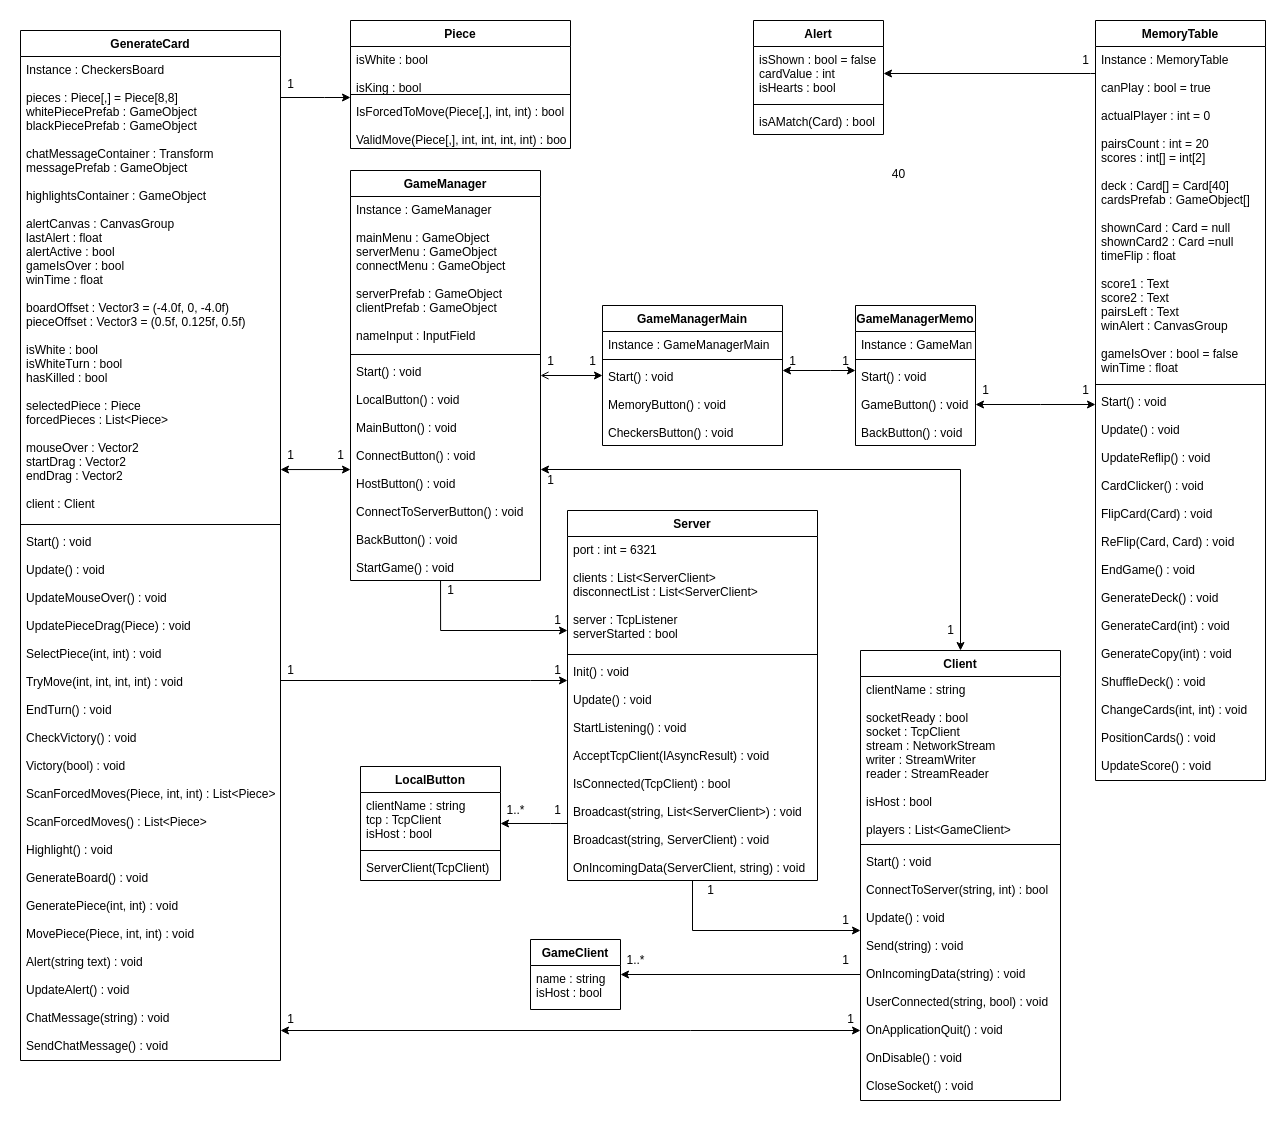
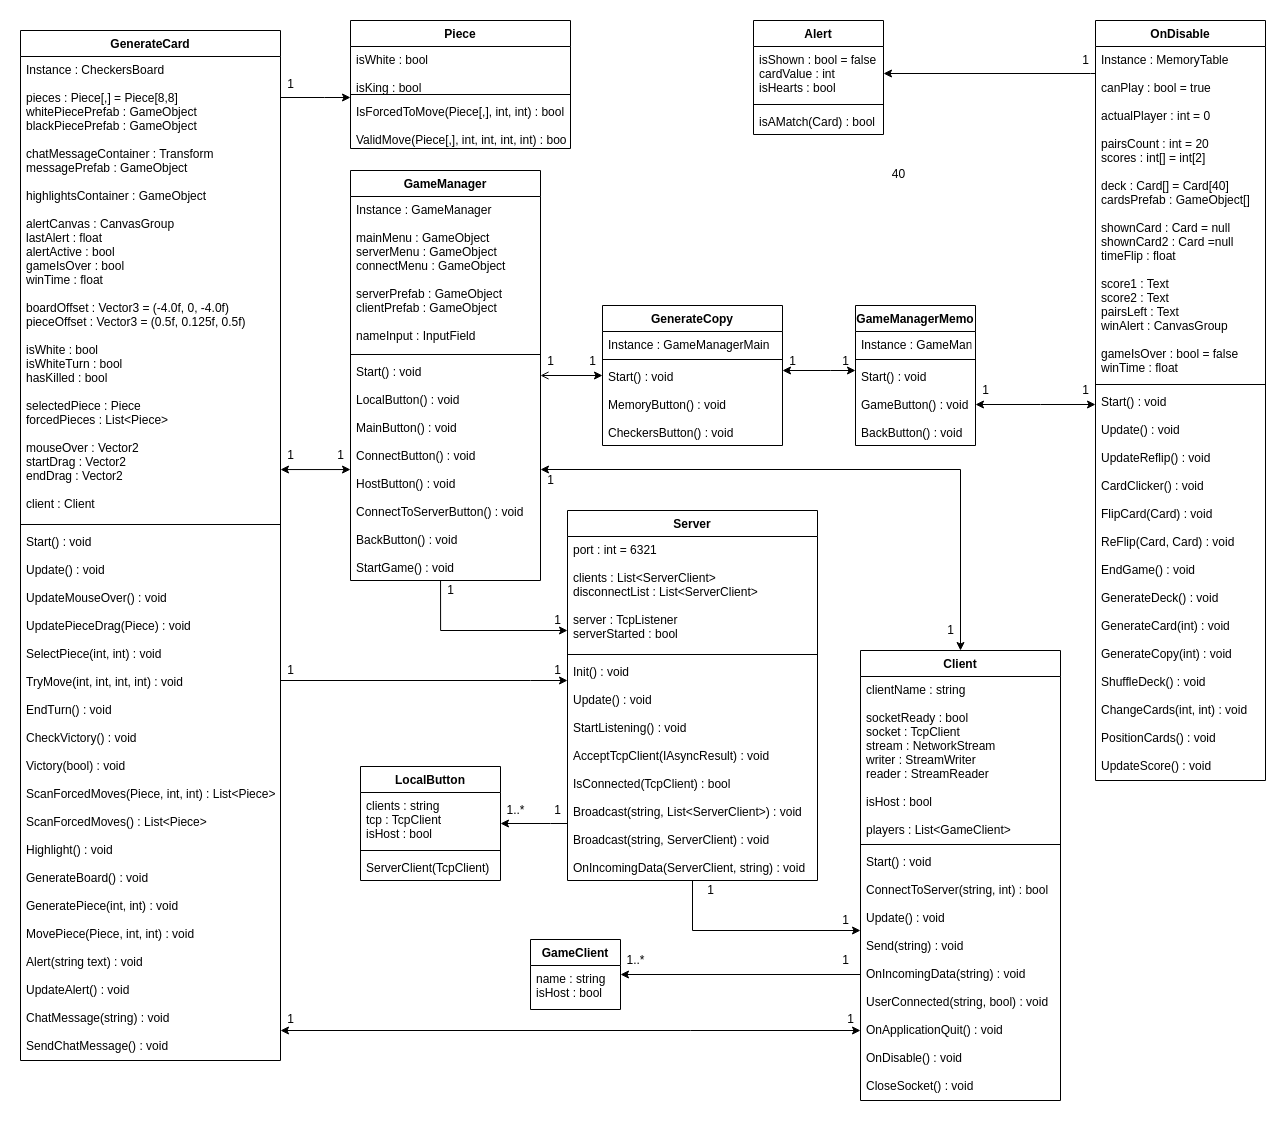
node "MemoryTable": label "MemoryTable" -> "OnDisable"
node "GameManagerMain": label "GameManagerMain" -> "GenerateCopy"
node "clientName : string tcp : TcpClient isHost : bool": label "clientName : string tcp : TcpClient isHost : bool" -> "clients : string tcp : TcpClient isHost : bool"
